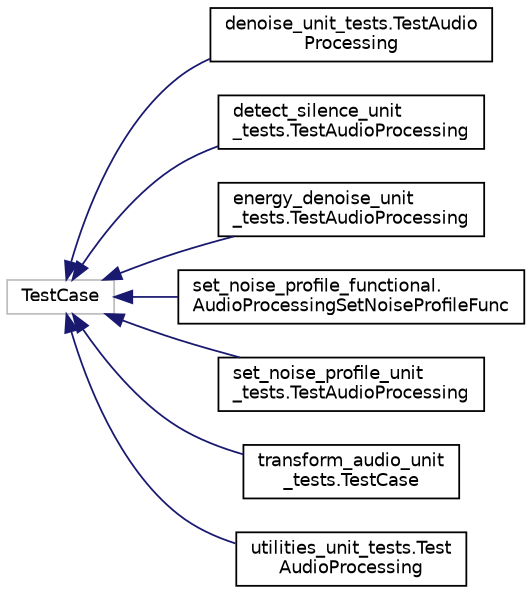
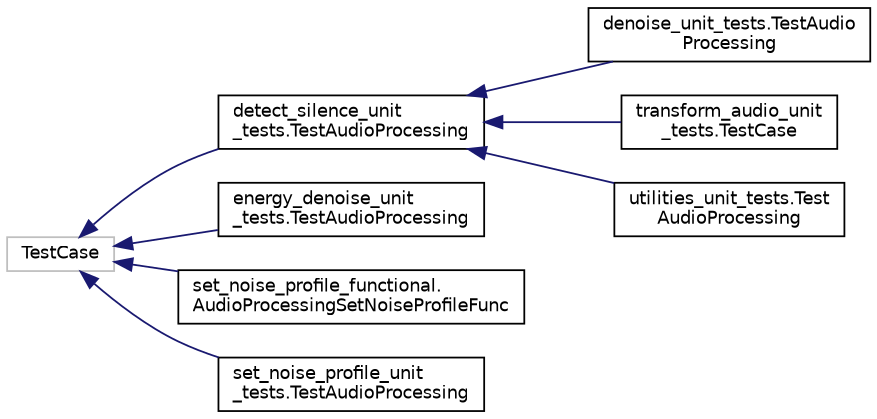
edge "denoise_unit_tests.TestAudio Processing" -> "TestCase": now "denoise_unit_tests.TestAudio Processing" -> "detect_silence_unit _tests.TestAudioProcessing"
edge "transform_audio_unit _tests.TestCase" -> "TestCase": now "transform_audio_unit _tests.TestCase" -> "detect_silence_unit _tests.TestAudioProcessing"
edge "utilities_unit_tests.Test AudioProcessing" -> "TestCase": now "utilities_unit_tests.Test AudioProcessing" -> "detect_silence_unit _tests.TestAudioProcessing"
